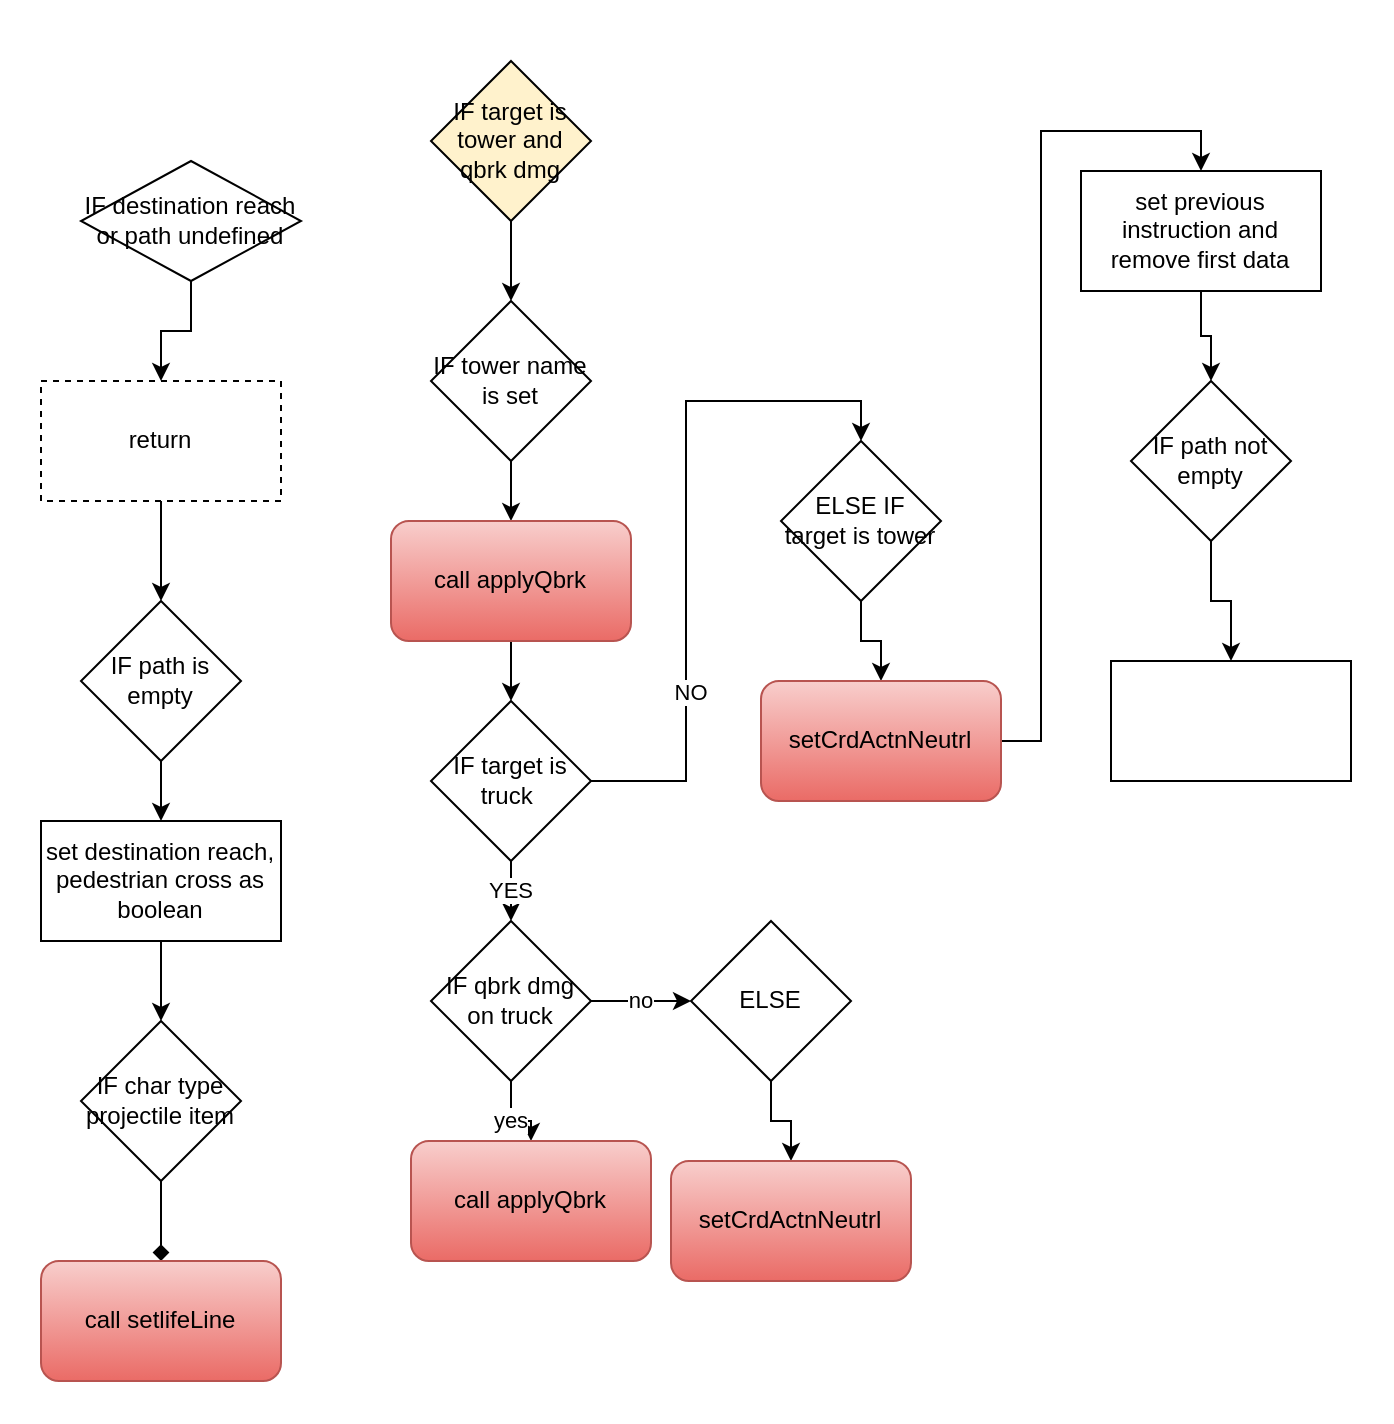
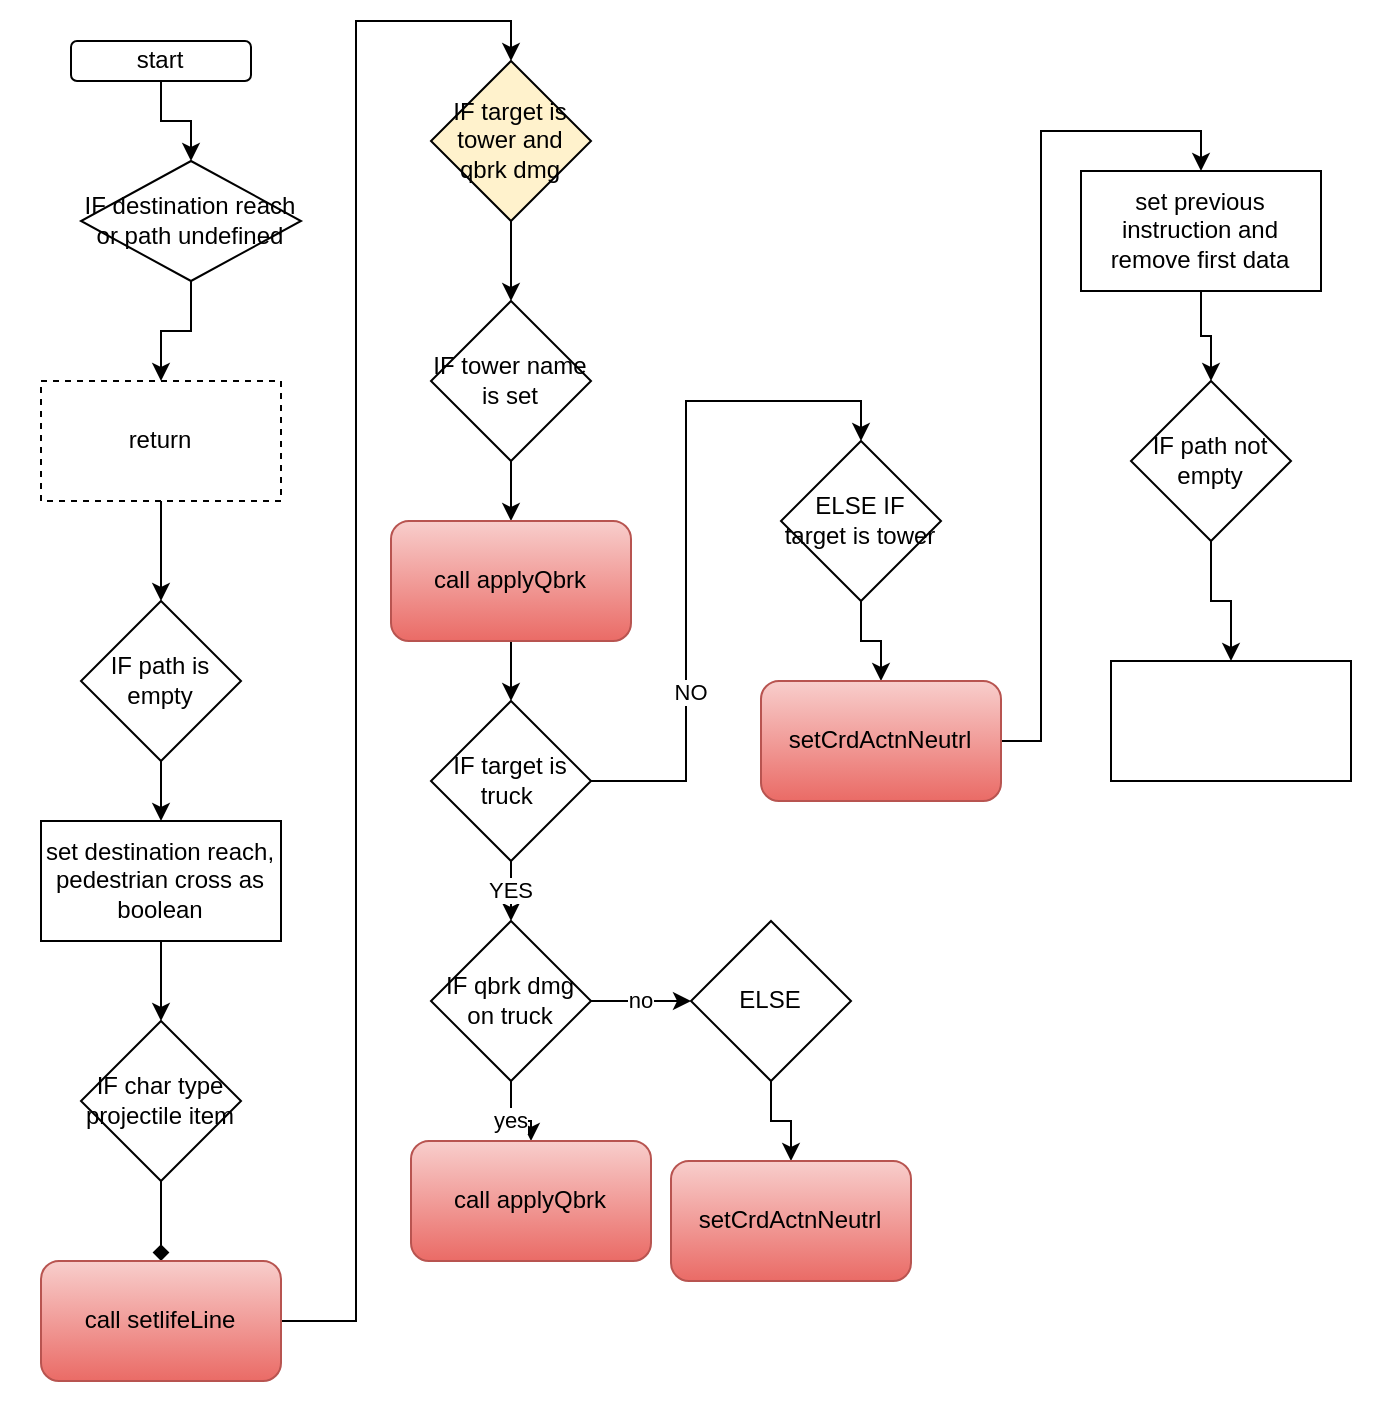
node "start": added
edge "start" -> "IF destination reach or path undefined": added
edge "call setlifeLine" -> "IF target is tower and qbrk dmg": added
